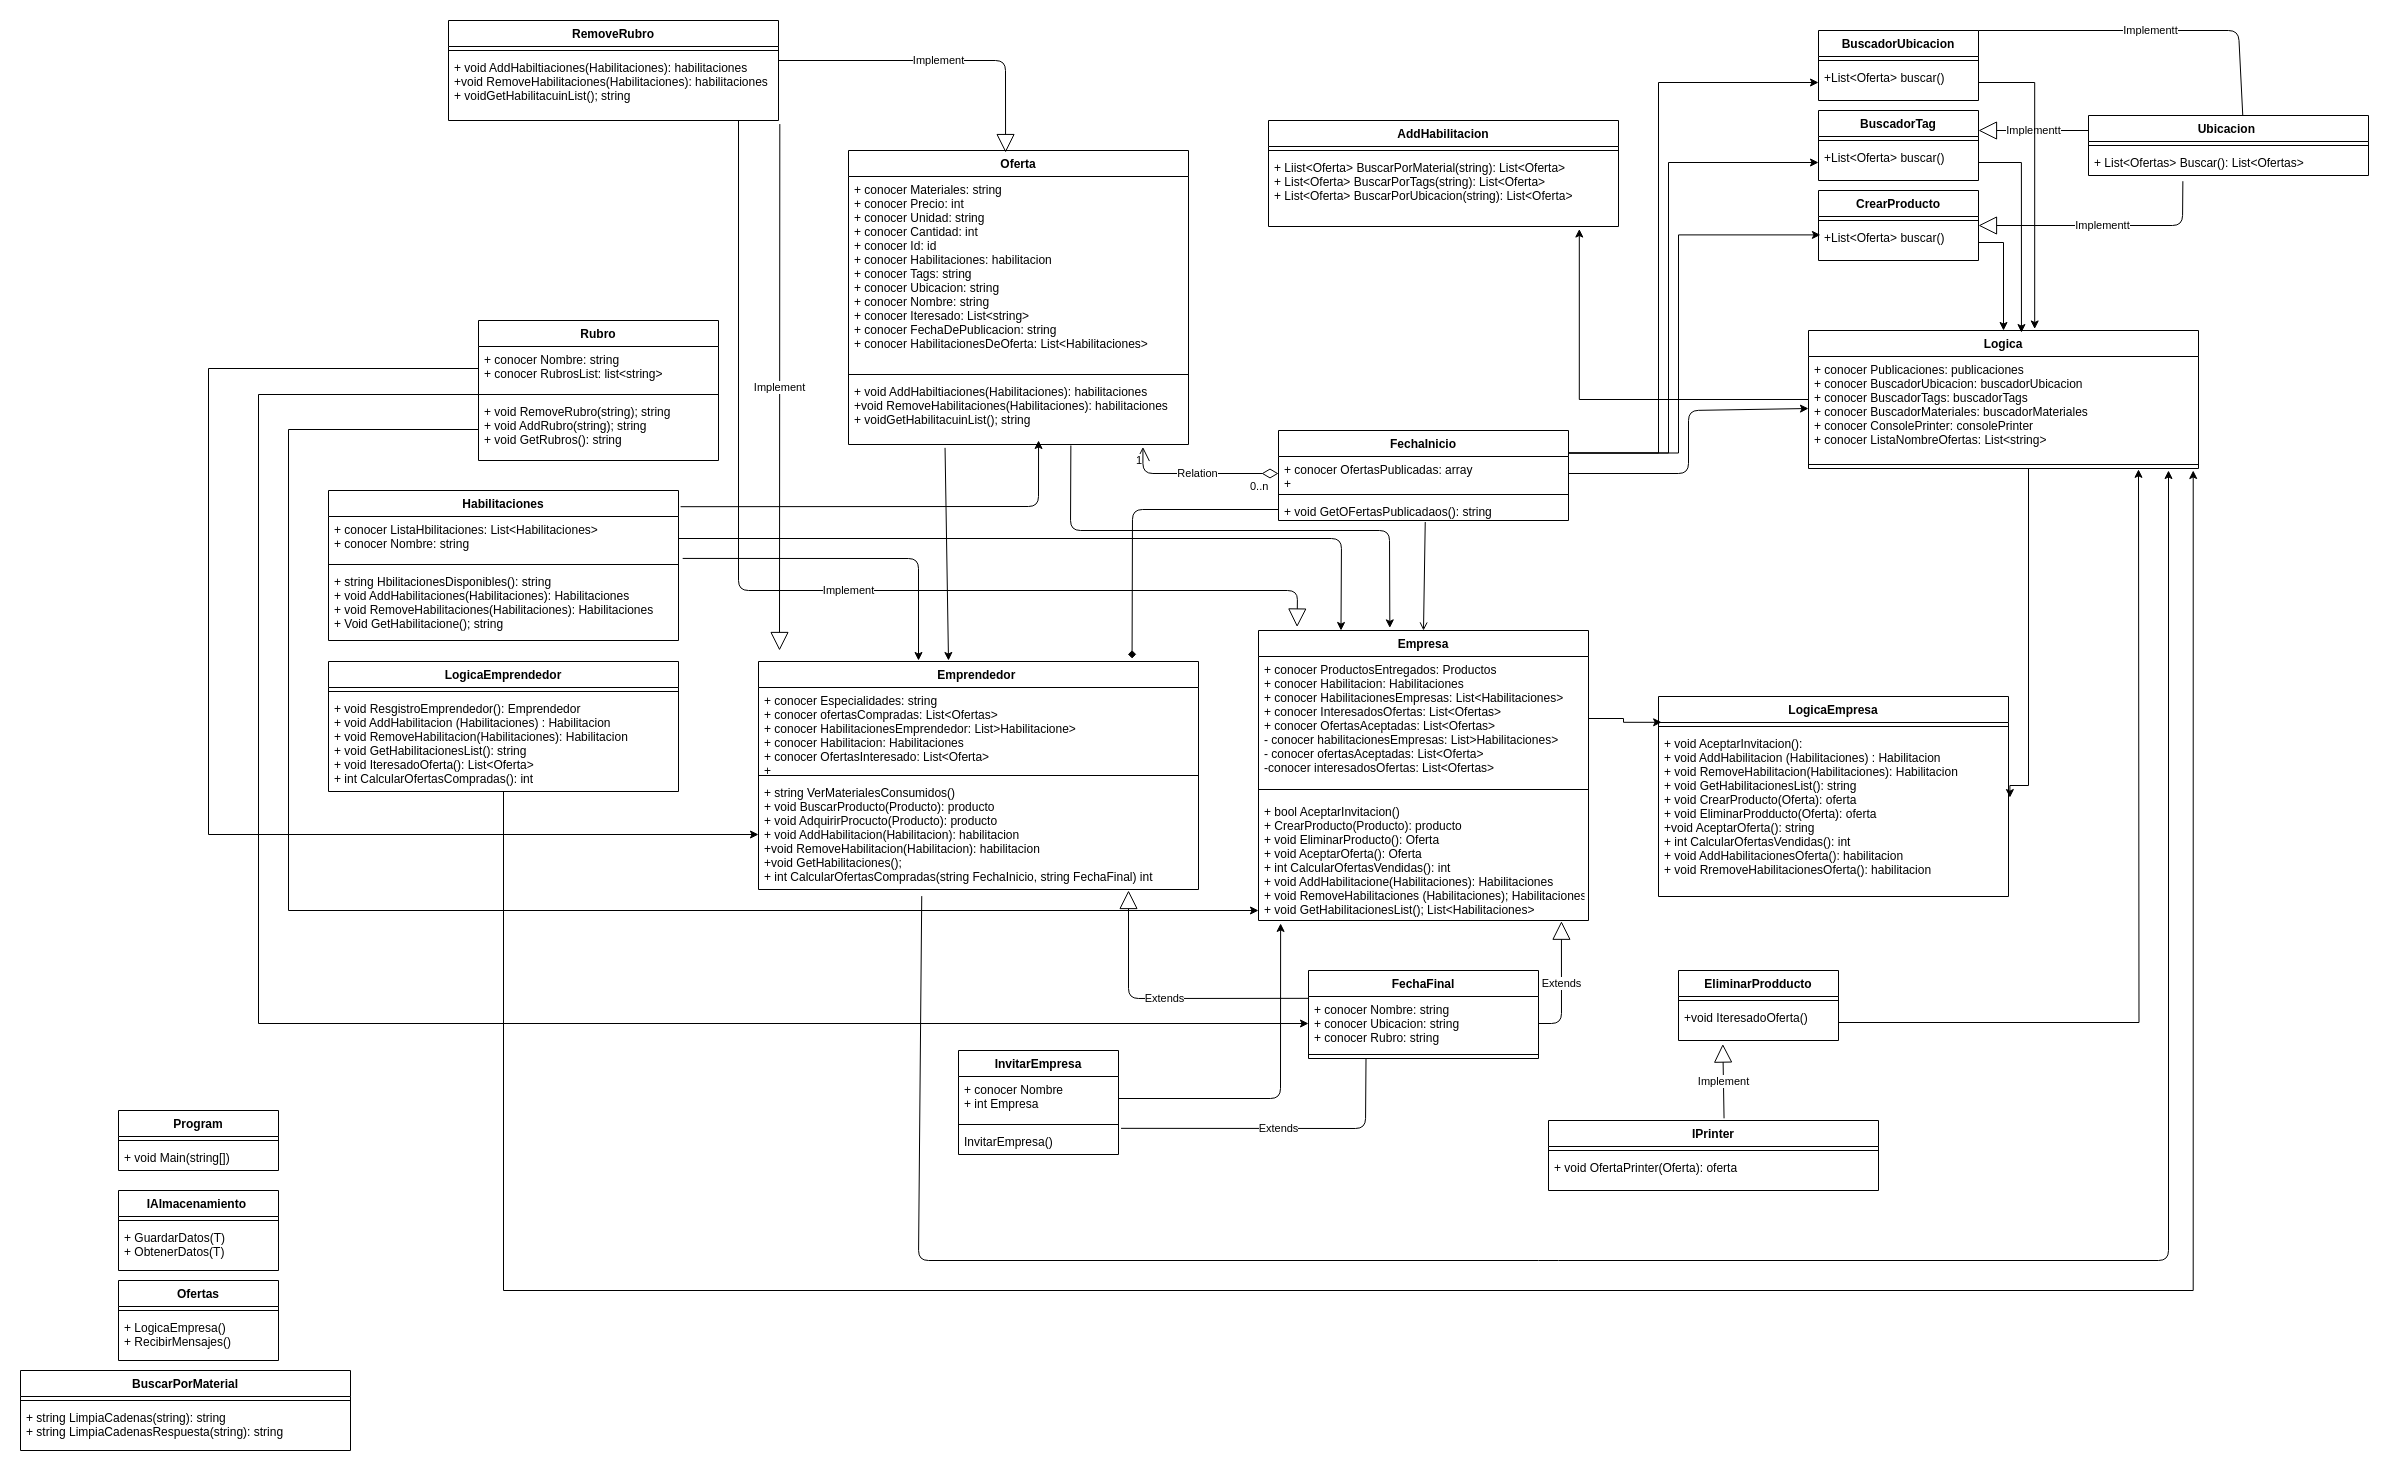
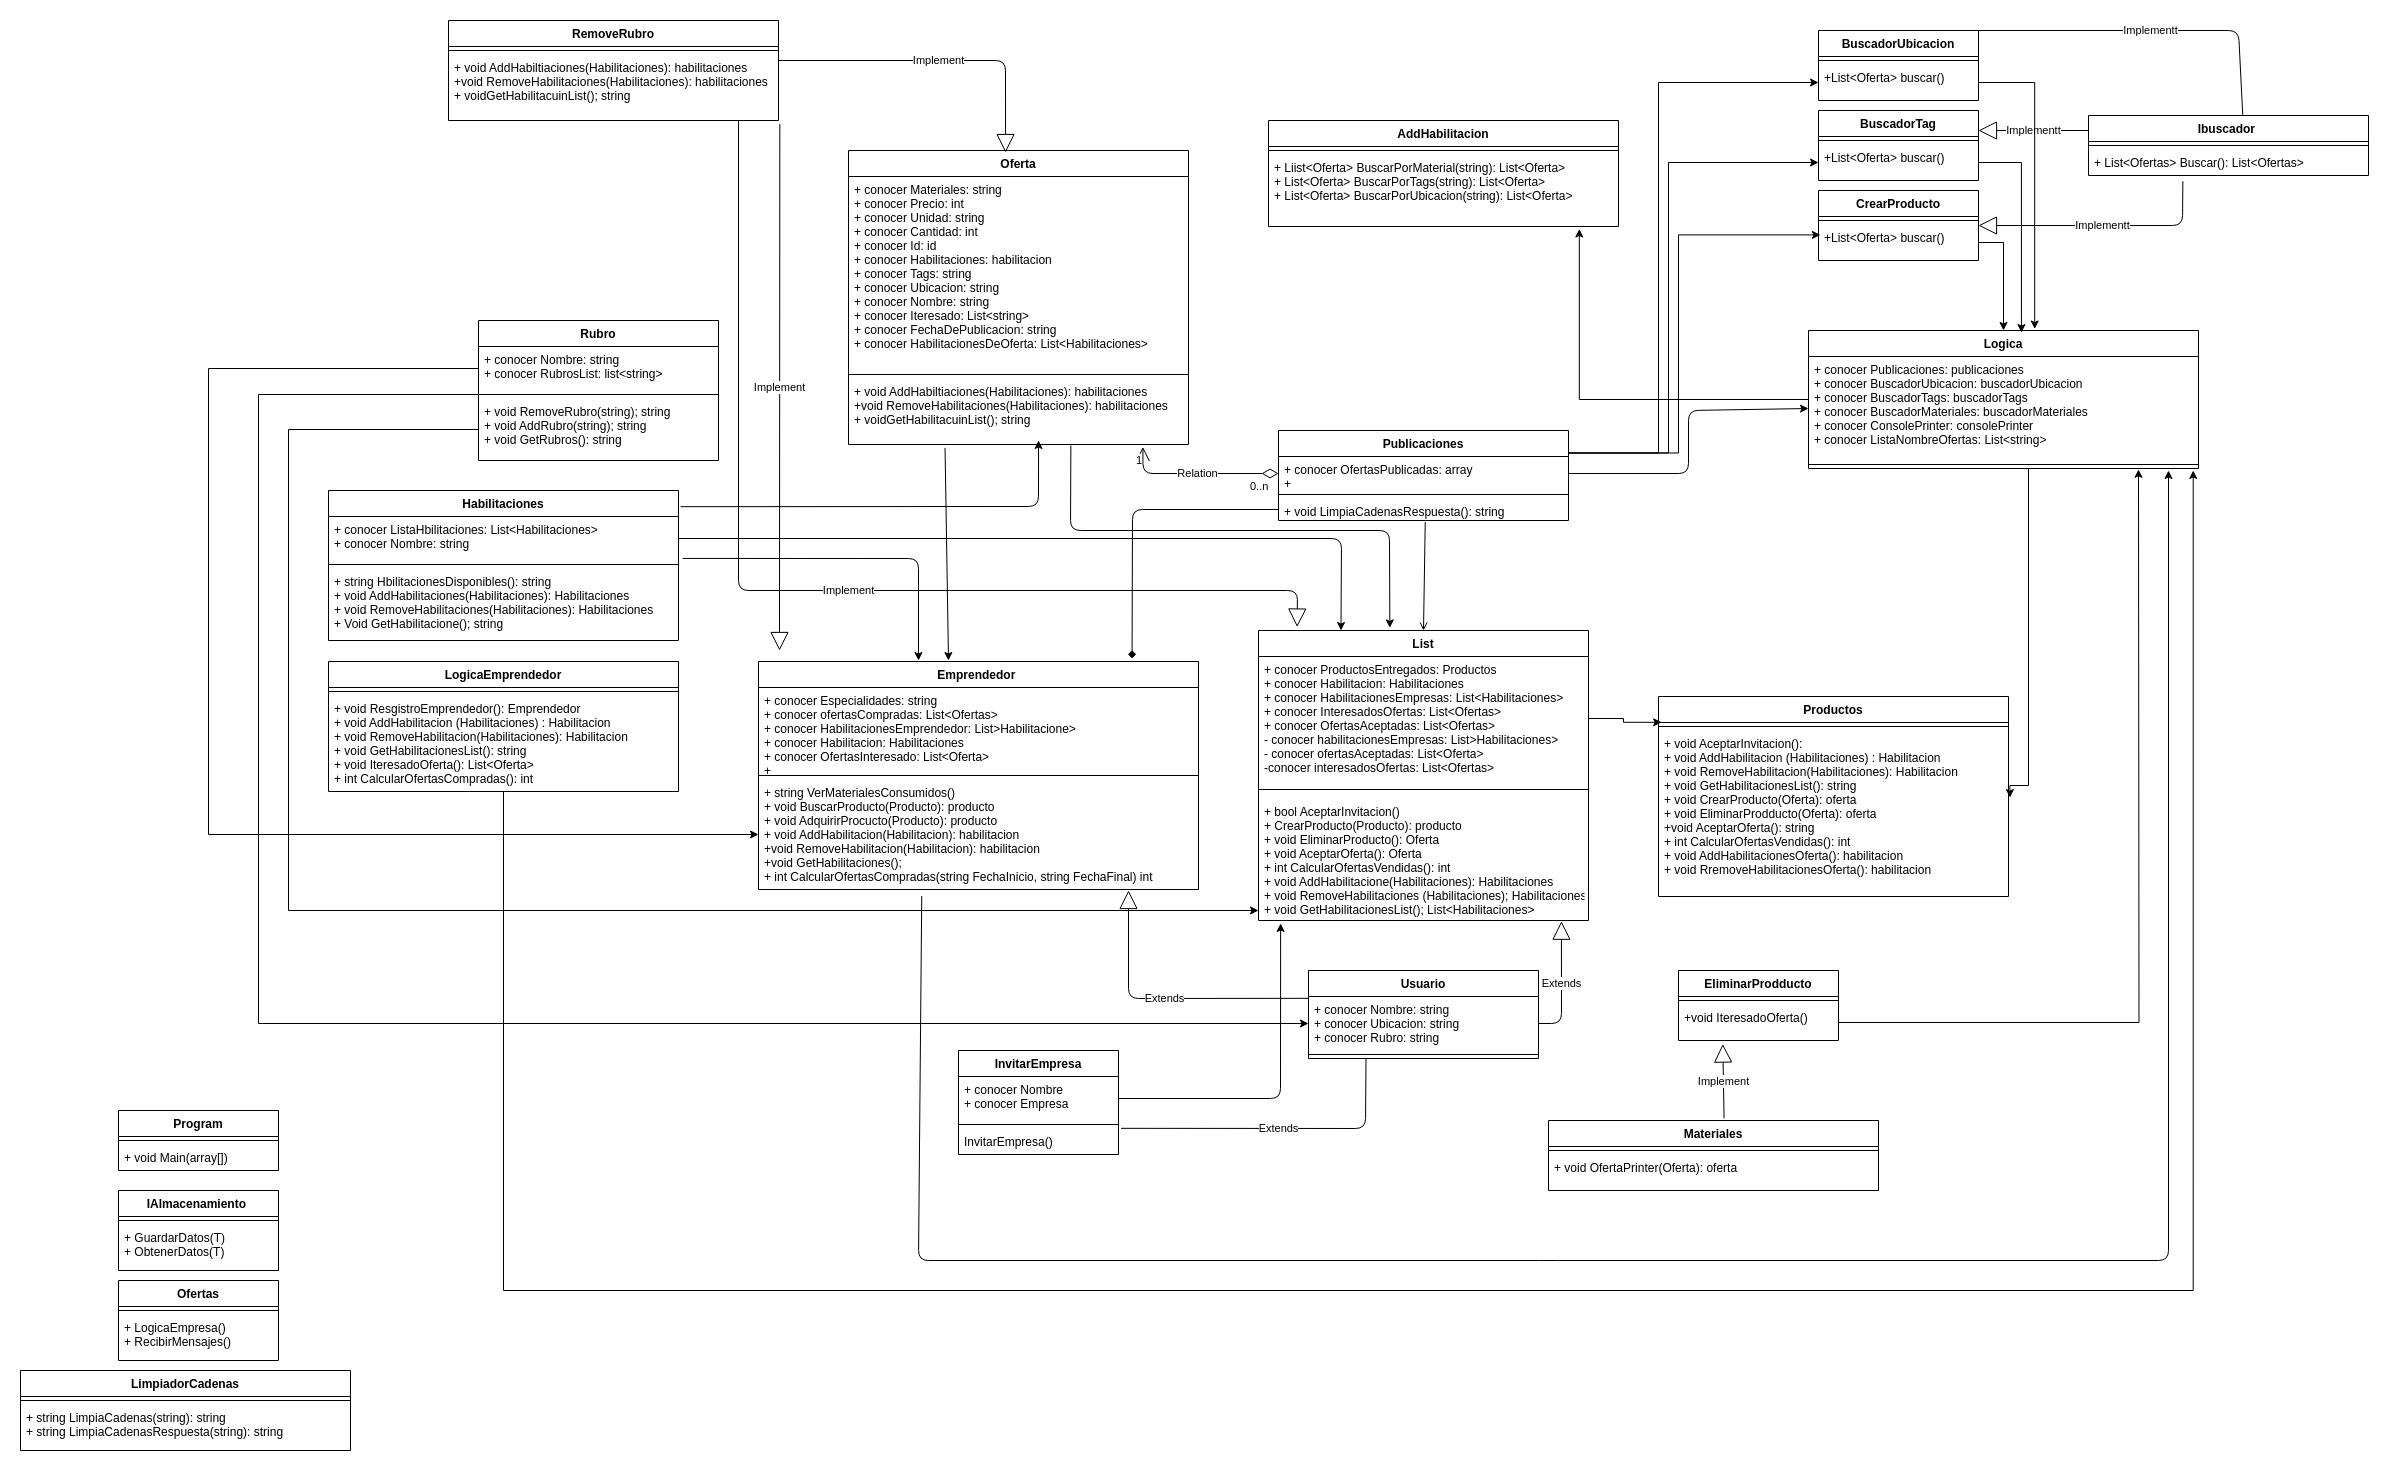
node "Ubicacion": label "Ubicacion" -> "Ibuscador"
node "FechaInicio": label "FechaInicio" -> "Publicaciones"
node "+ void GetOFertasPublicadaos(): string": label "+ void GetOFertasPublicadaos(): string" -> "+ void LimpiaCadenasRespuesta(): string"
node "Empresa": label "Empresa" -> "List"
node "LogicaEmpresa": label "LogicaEmpresa" -> "Productos"
node "FechaFinal": label "FechaFinal" -> "Usuario"
node "+ conocer Nombre + int Empresa": label "+ conocer Nombre + int Empresa" -> "+ conocer Nombre + conocer Empresa"
node "IPrinter": label "IPrinter" -> "Materiales"
node "+ void Main(string[])": label "+ void Main(string[])" -> "+ void Main(array[])"
node "BuscarPorMaterial": label "BuscarPorMaterial" -> "LimpiadorCadenas"
